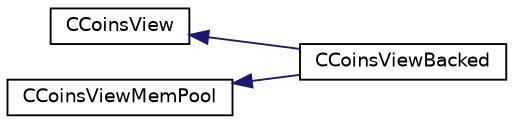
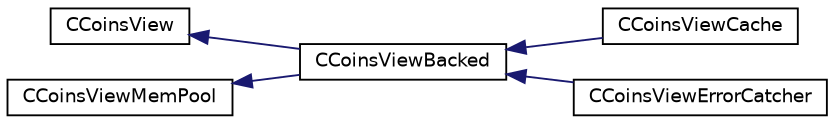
node "CCoinsViewCache": added
node "CCoinsViewErrorCatcher": added
